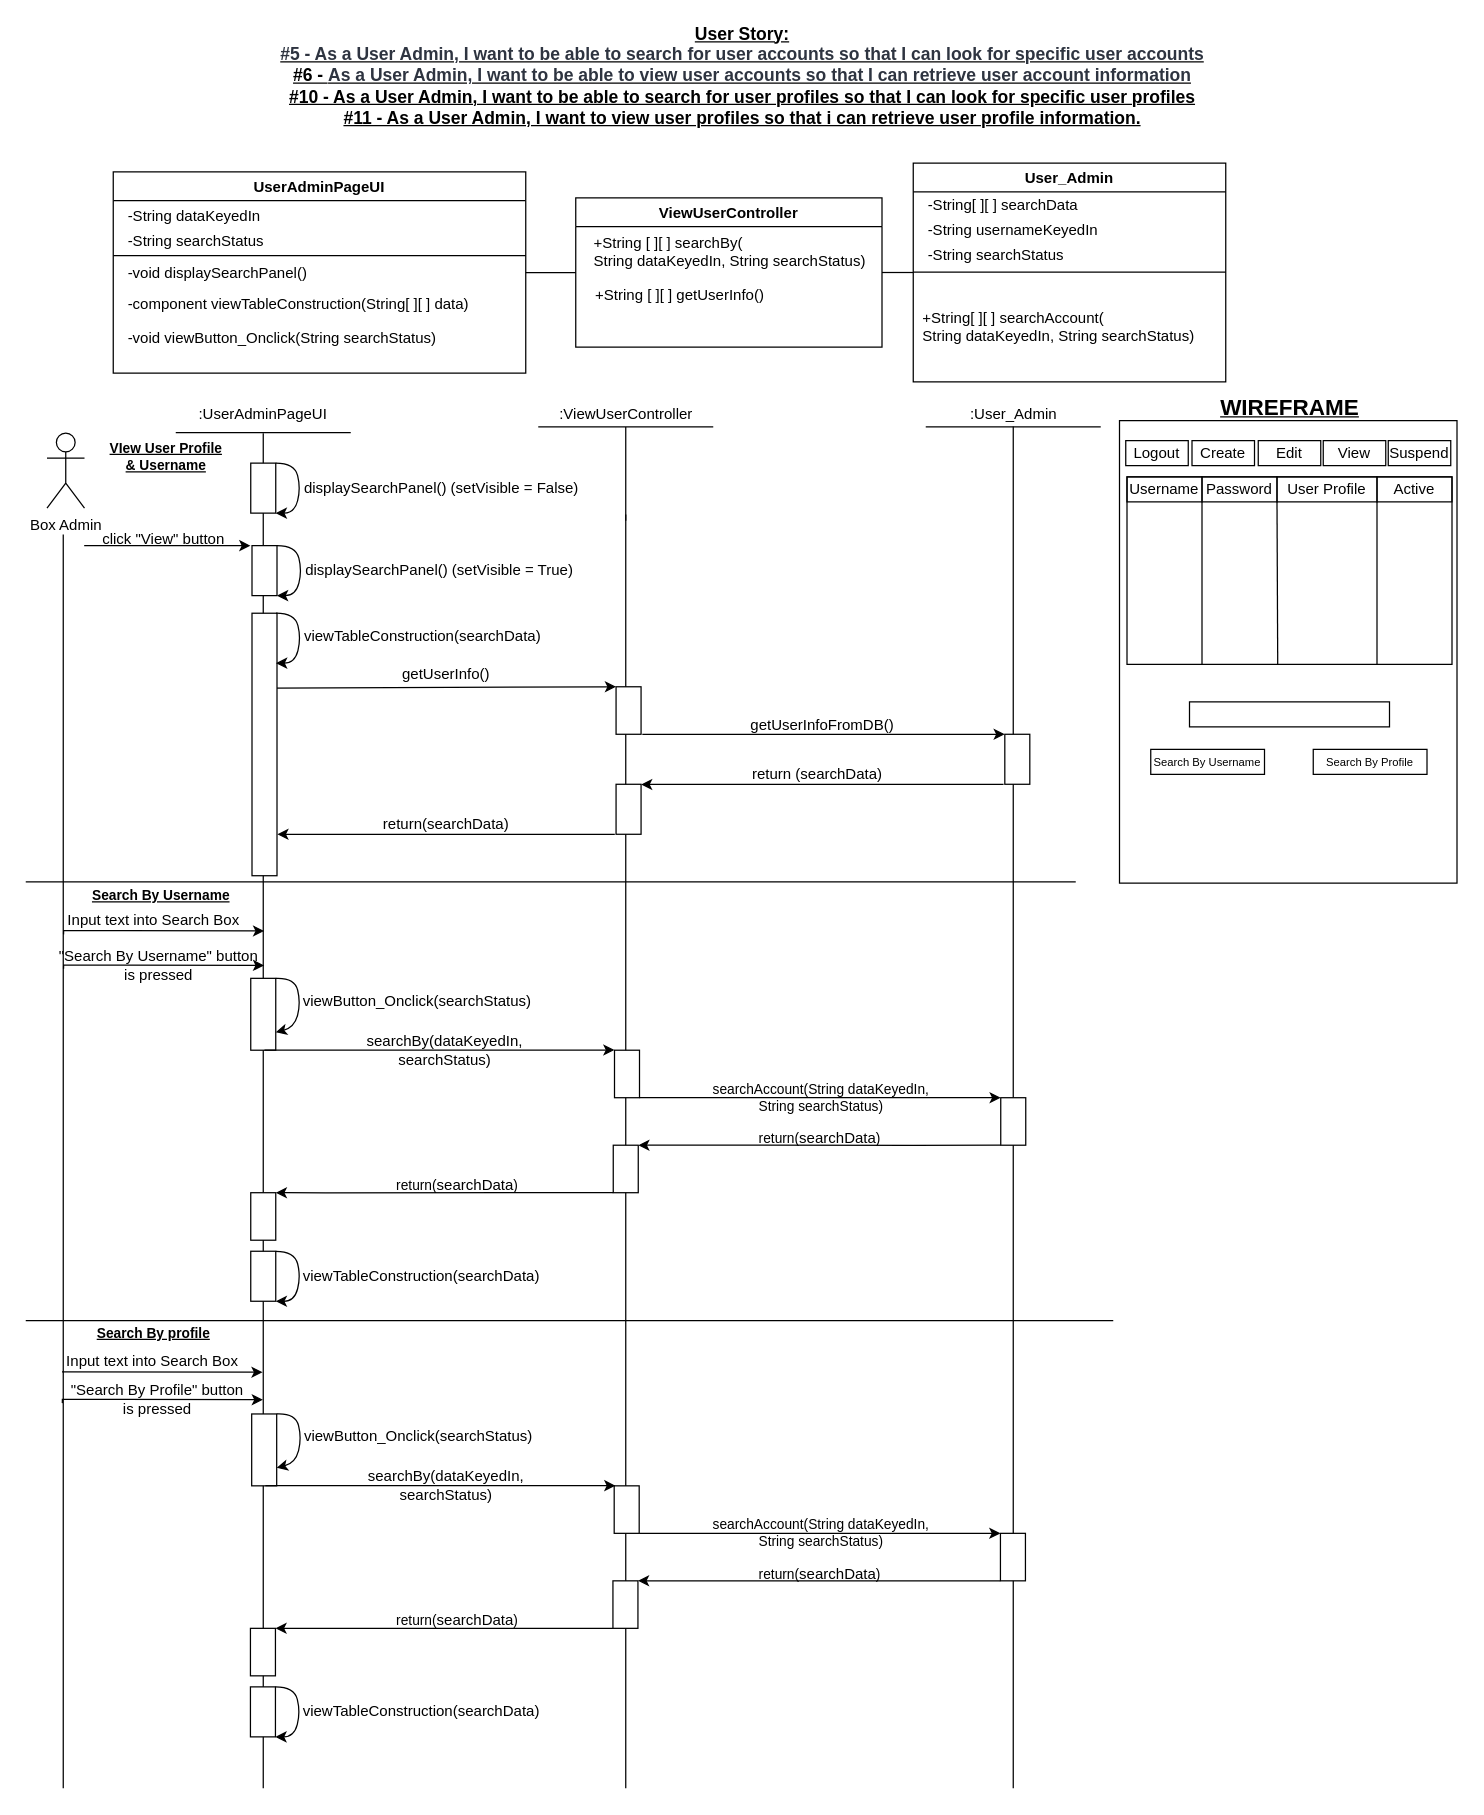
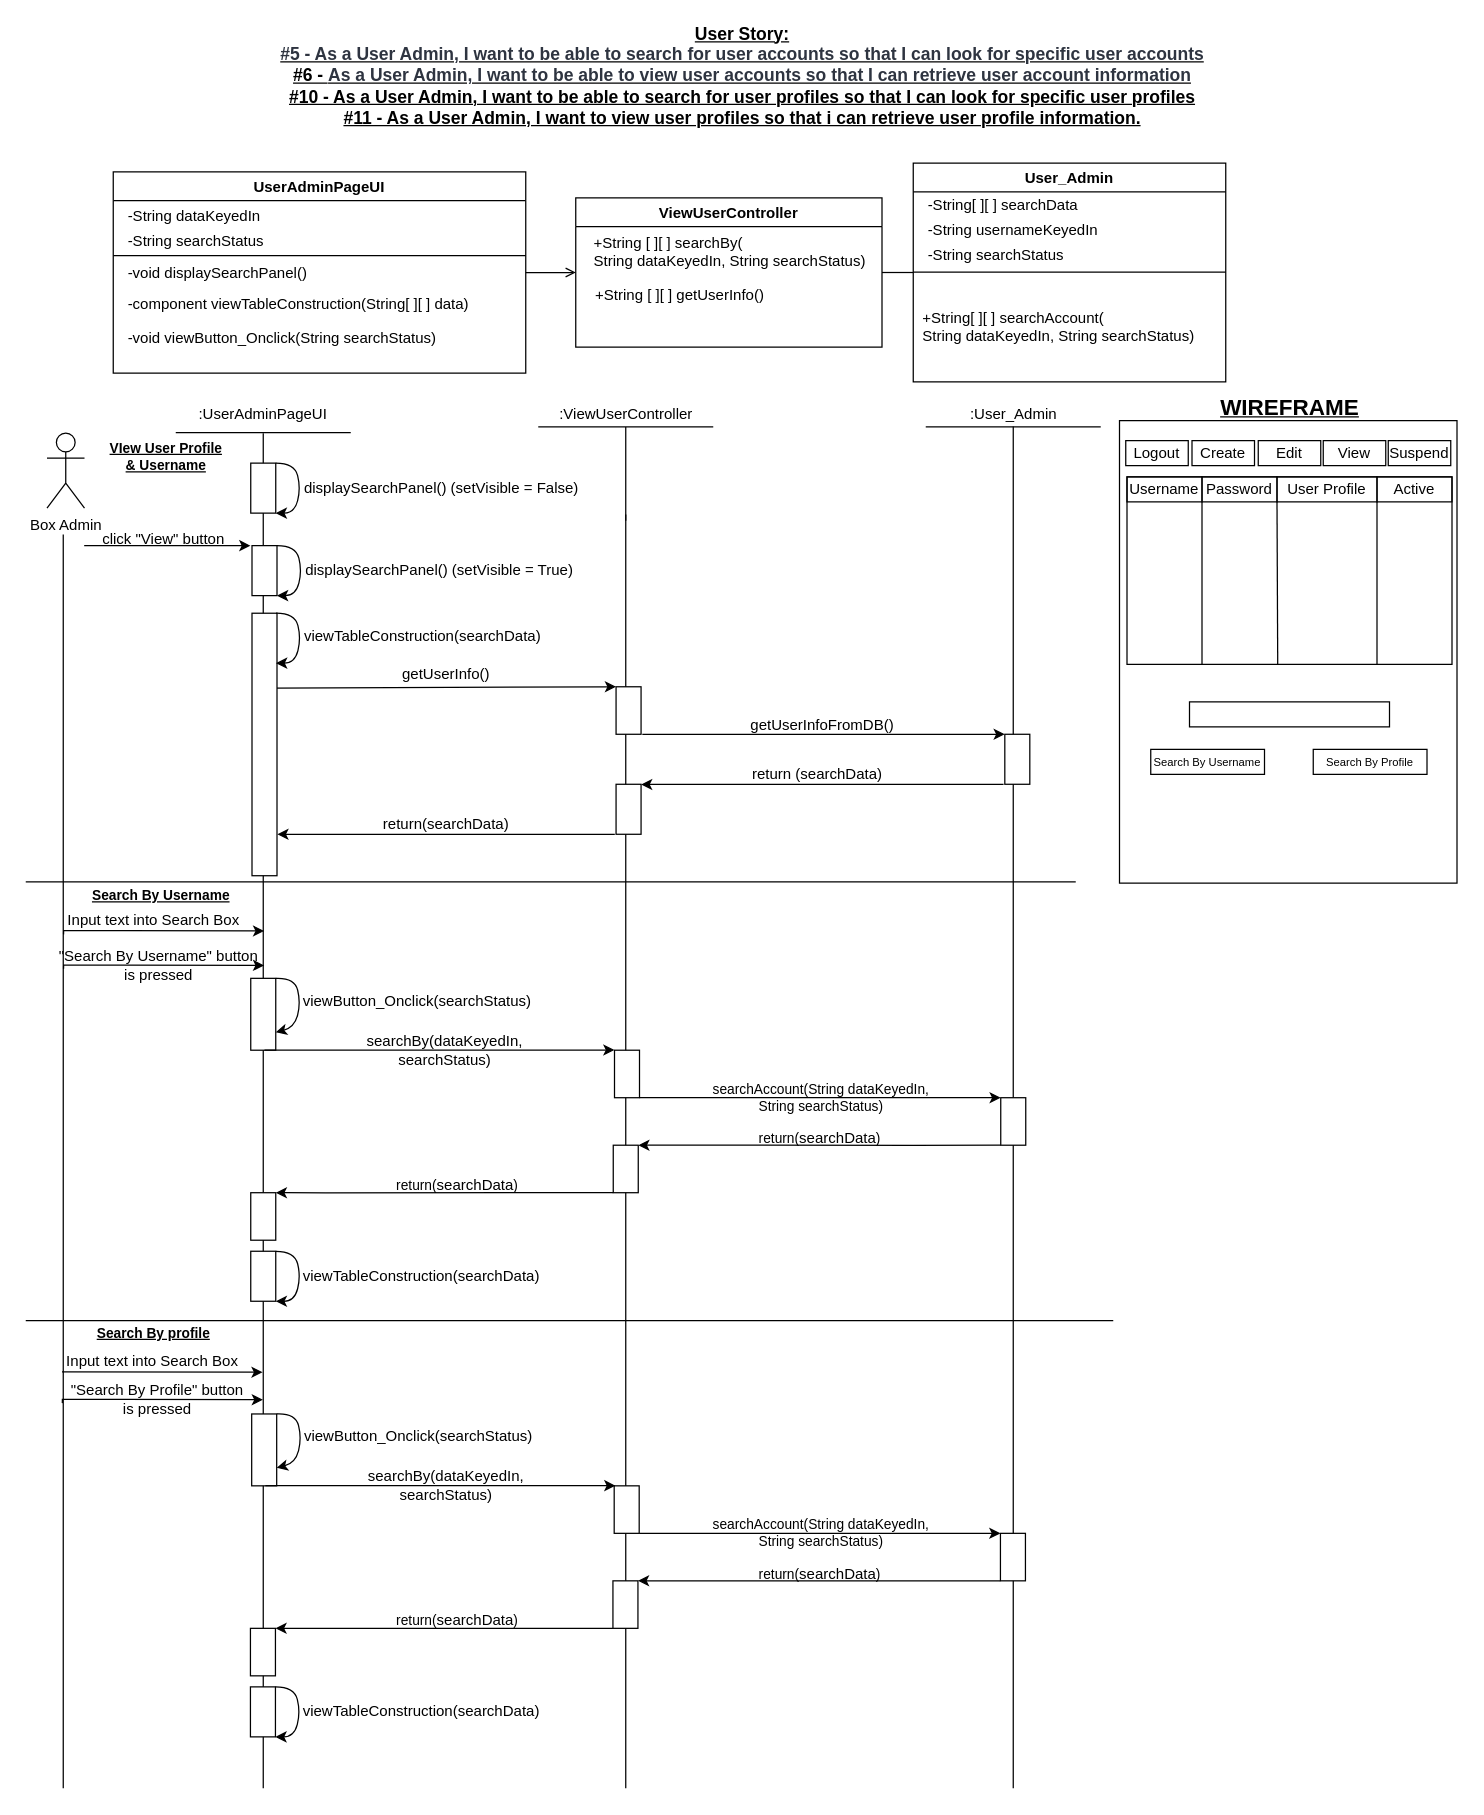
edge "UserAdminPageUI" -- "ViewUserController": arrowhead none -> open
